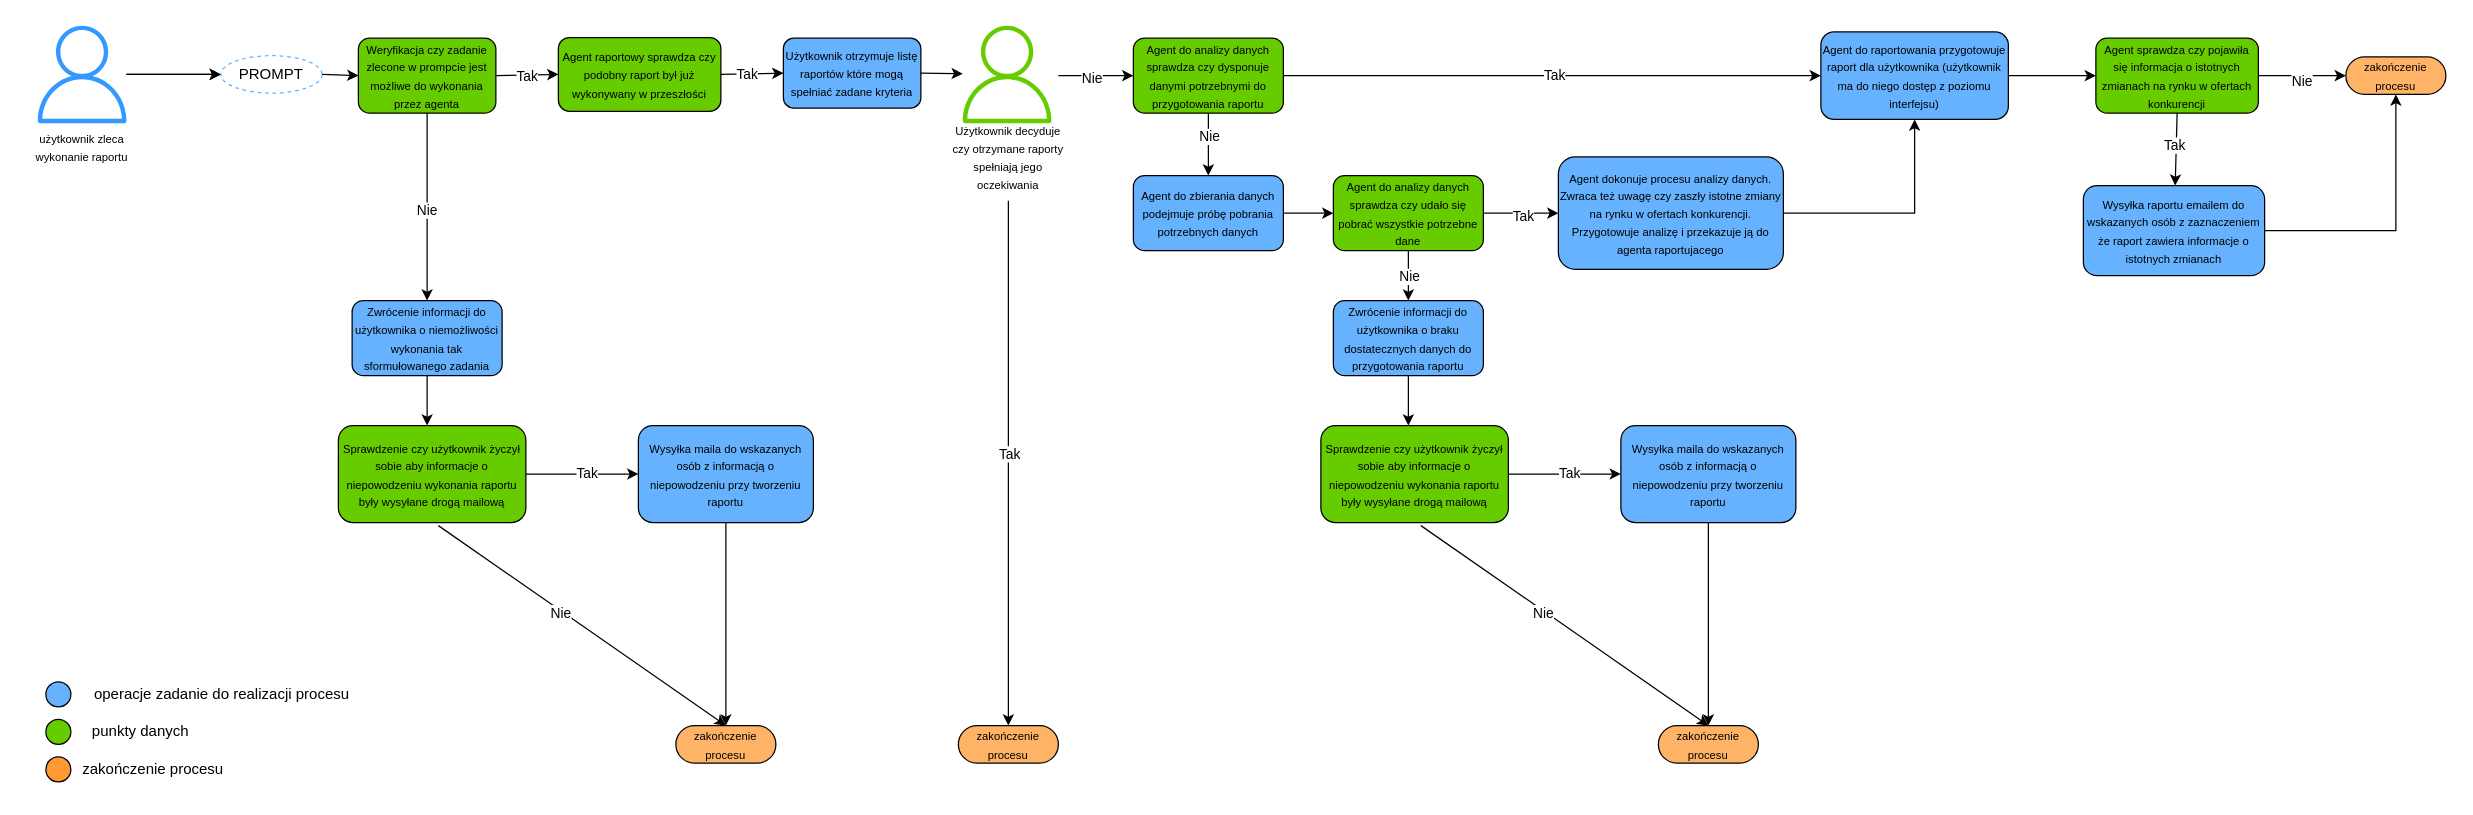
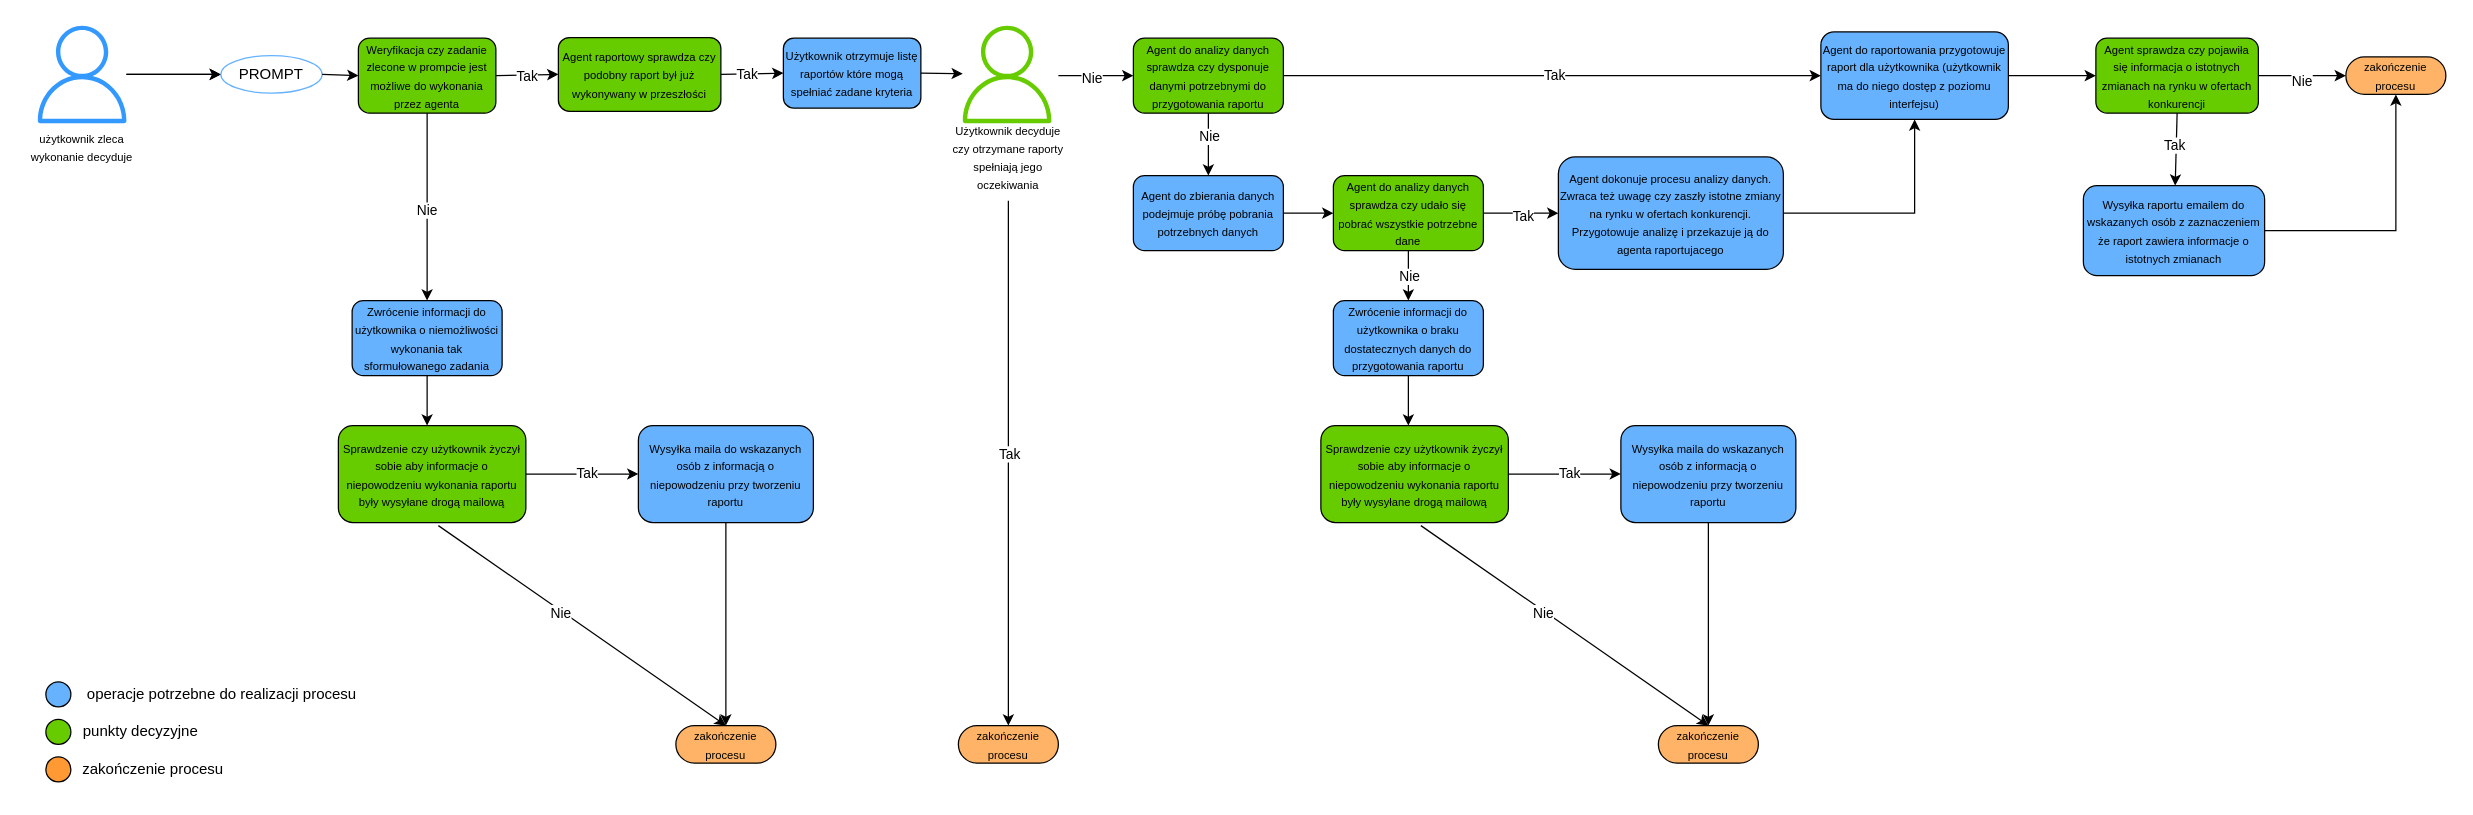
node "PROMPT": style dashed -> solid
node "użytkownik zleca wykonanie raportu": label "użytkownik zleca wykonanie raportu" -> "użytkownik zleca wykonanie decyduje"
node "operacje zadanie do realizacji procesu": label "operacje zadanie do realizacji procesu" -> "operacje potrzebne do realizacji procesu"
node "punkty danych": label "punkty danych" -> "punkty decyzyjne"
